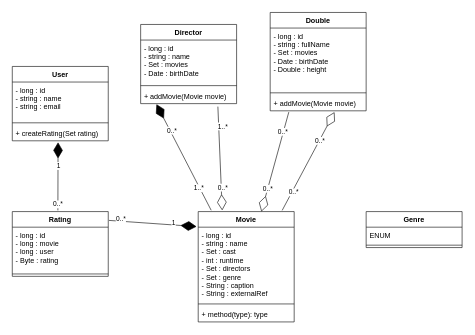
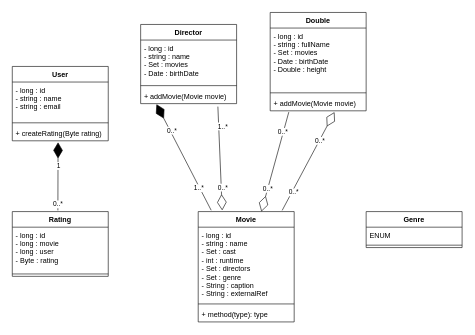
node "+ createRating(Set rating)": label "+ createRating(Set rating)" -> "+ createRating(Byte rating)"
edge "Rating" -> "Movie": removed, labels "0..*", "1"
